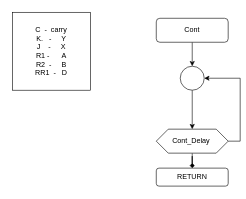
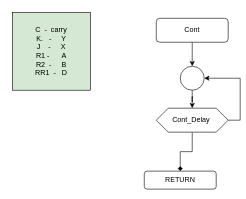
node "C - carry K. - Y J - X R1 - A R2 - B RR1 - D": fillcolor #ffffff -> #d5e8d4
node "Cont_Delay": moved (192, 141) -> (192, 120)
node "RETURN": moved (192, 177) -> (180, 180)
